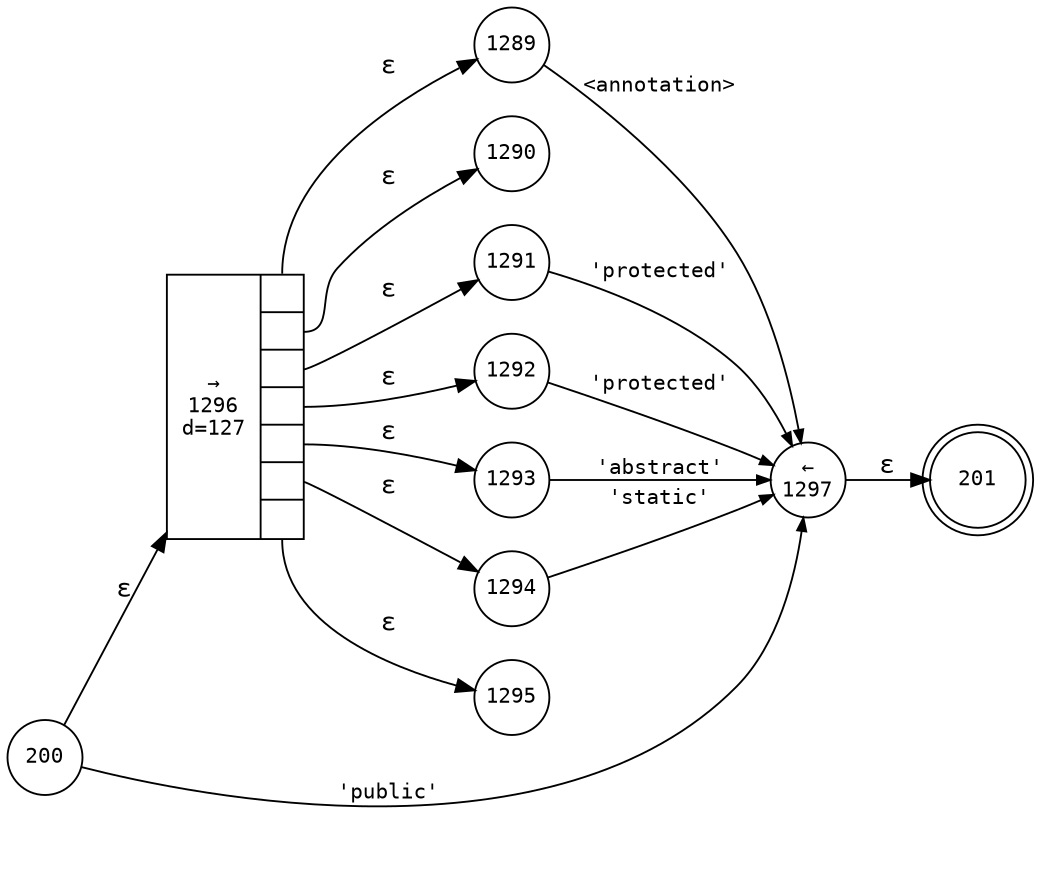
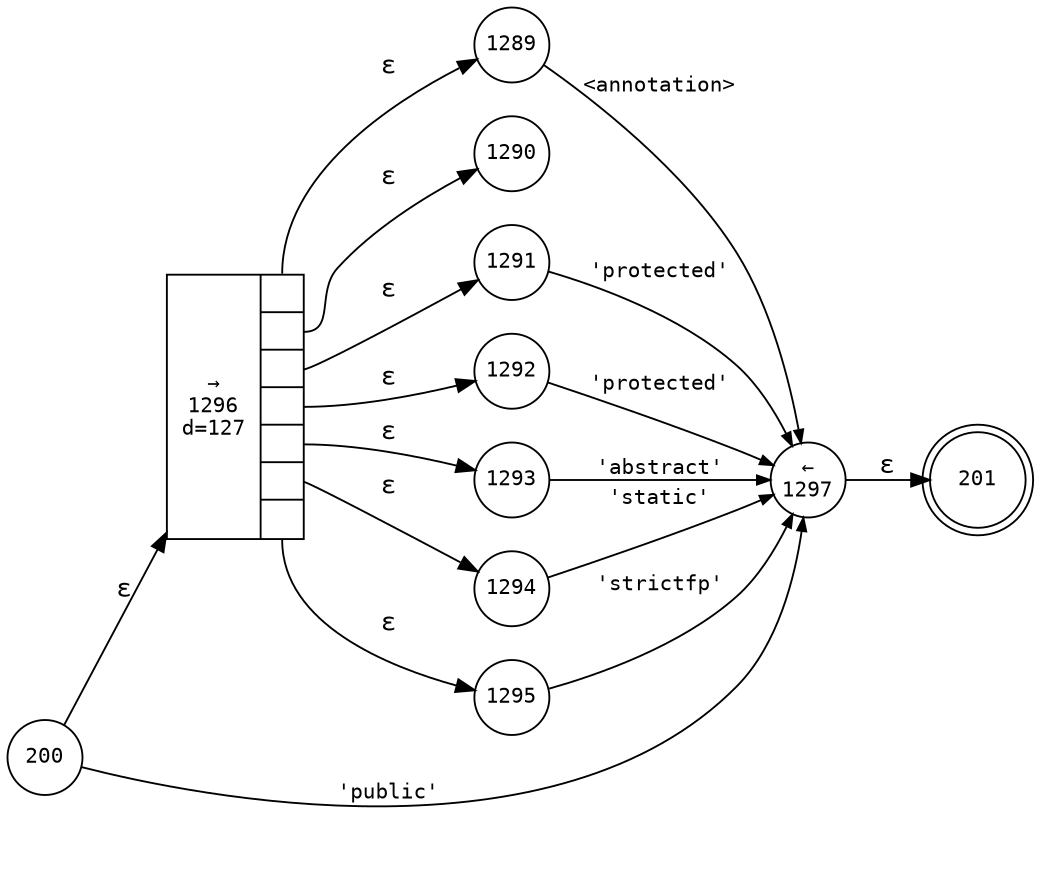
edge "1295" -> "← 1297": added, label "'strictfp'"
